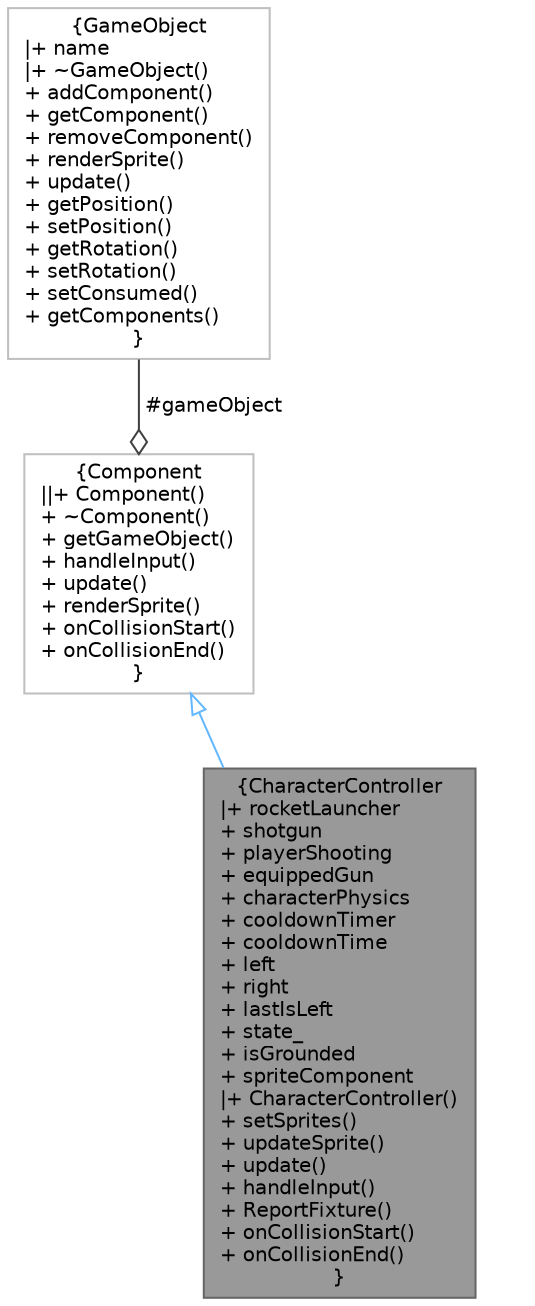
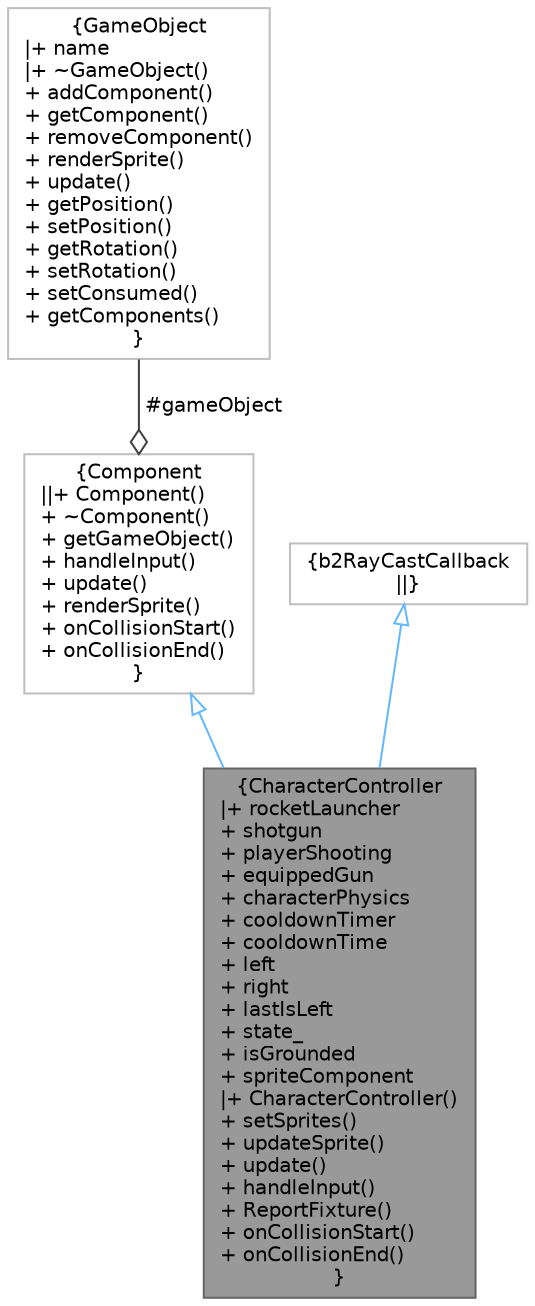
node "{b2RayCastCallback ||}": added
